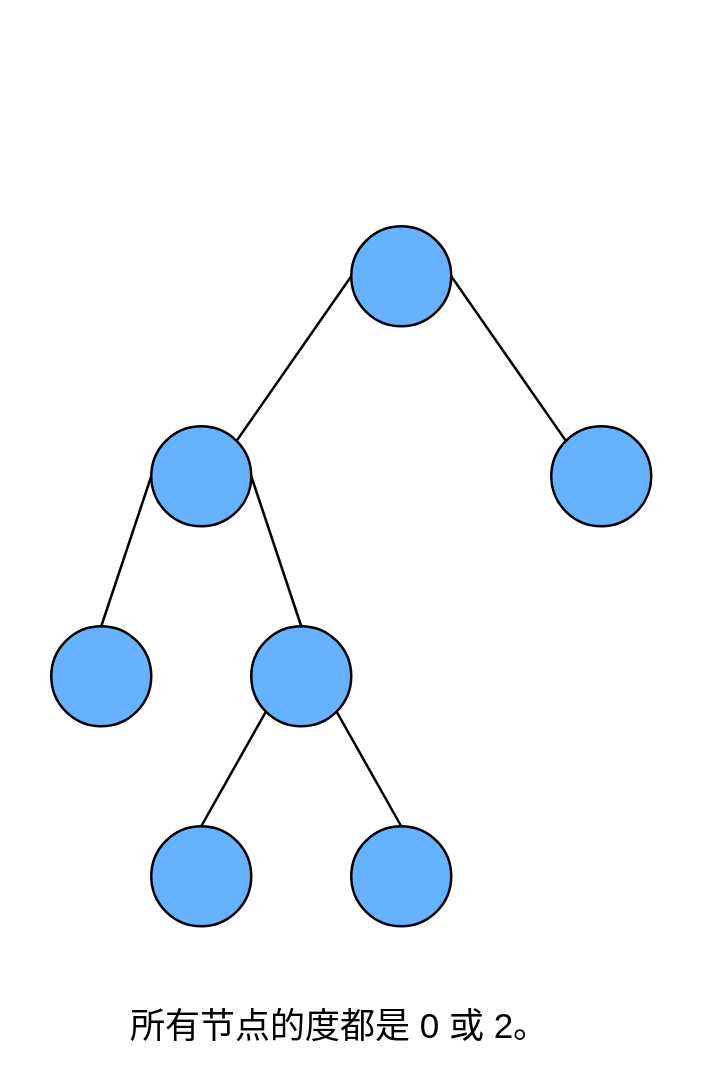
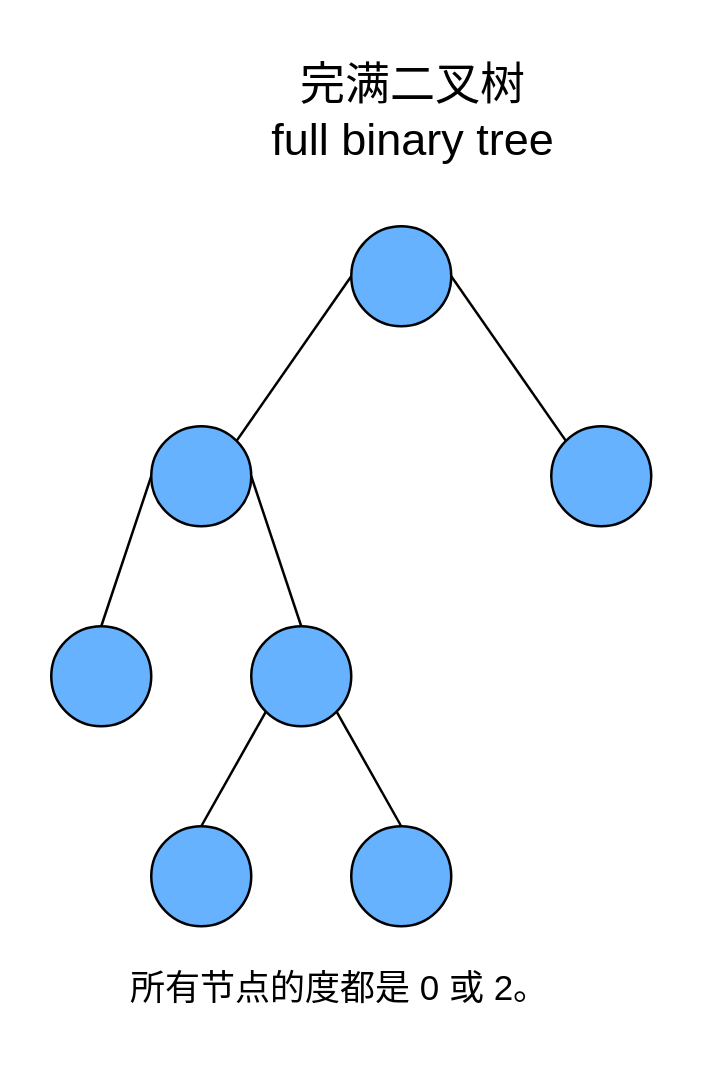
node "完满二叉树 full binary tree": added
node "所有节点的度都是 0 或 2。": moved (364, 1026) -> (364, 989)
